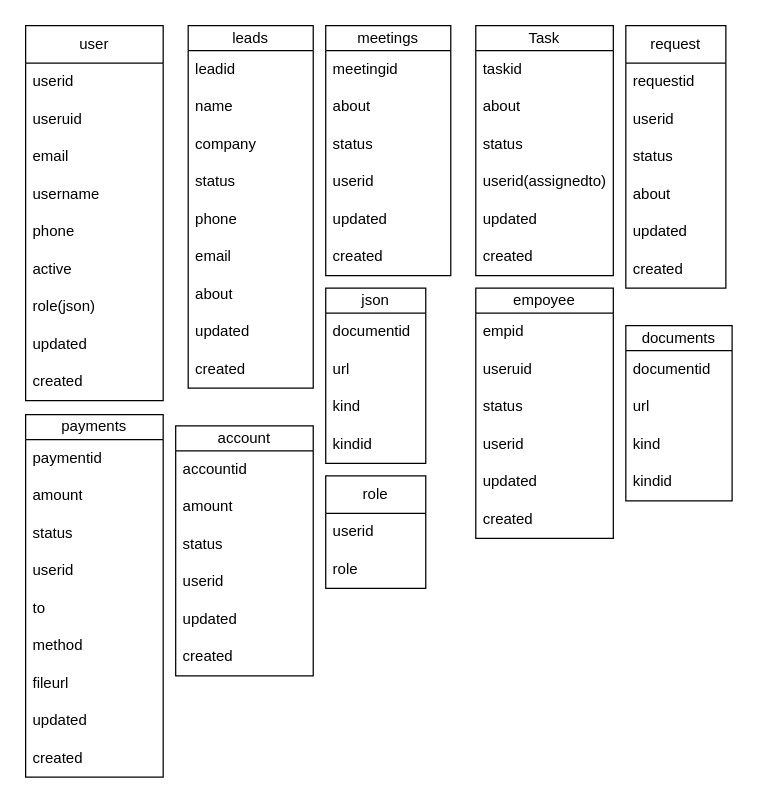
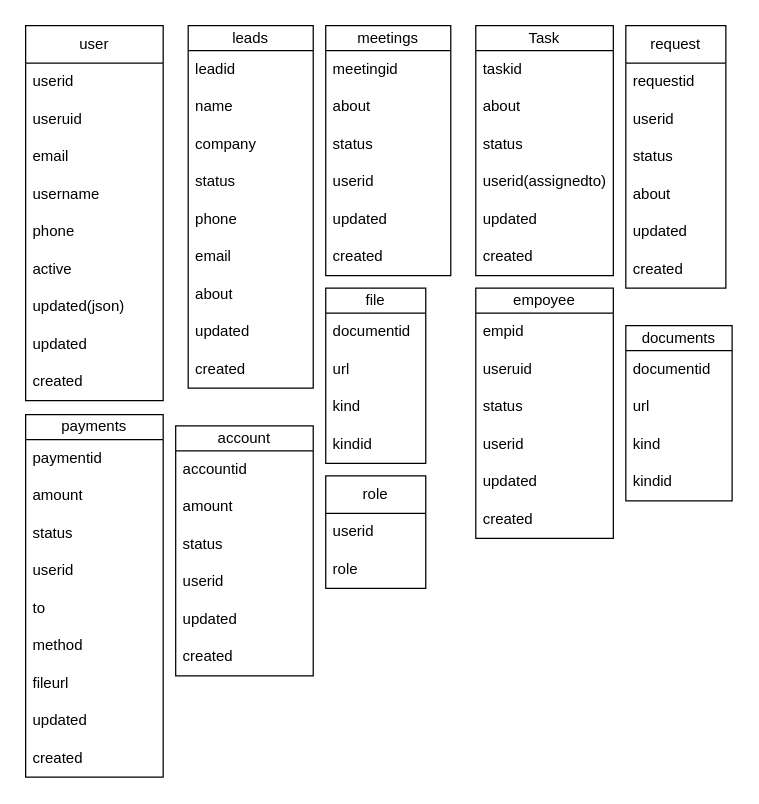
node "json": label "json" -> "file"
node "role(json)": label "role(json)" -> "updated(json)"
